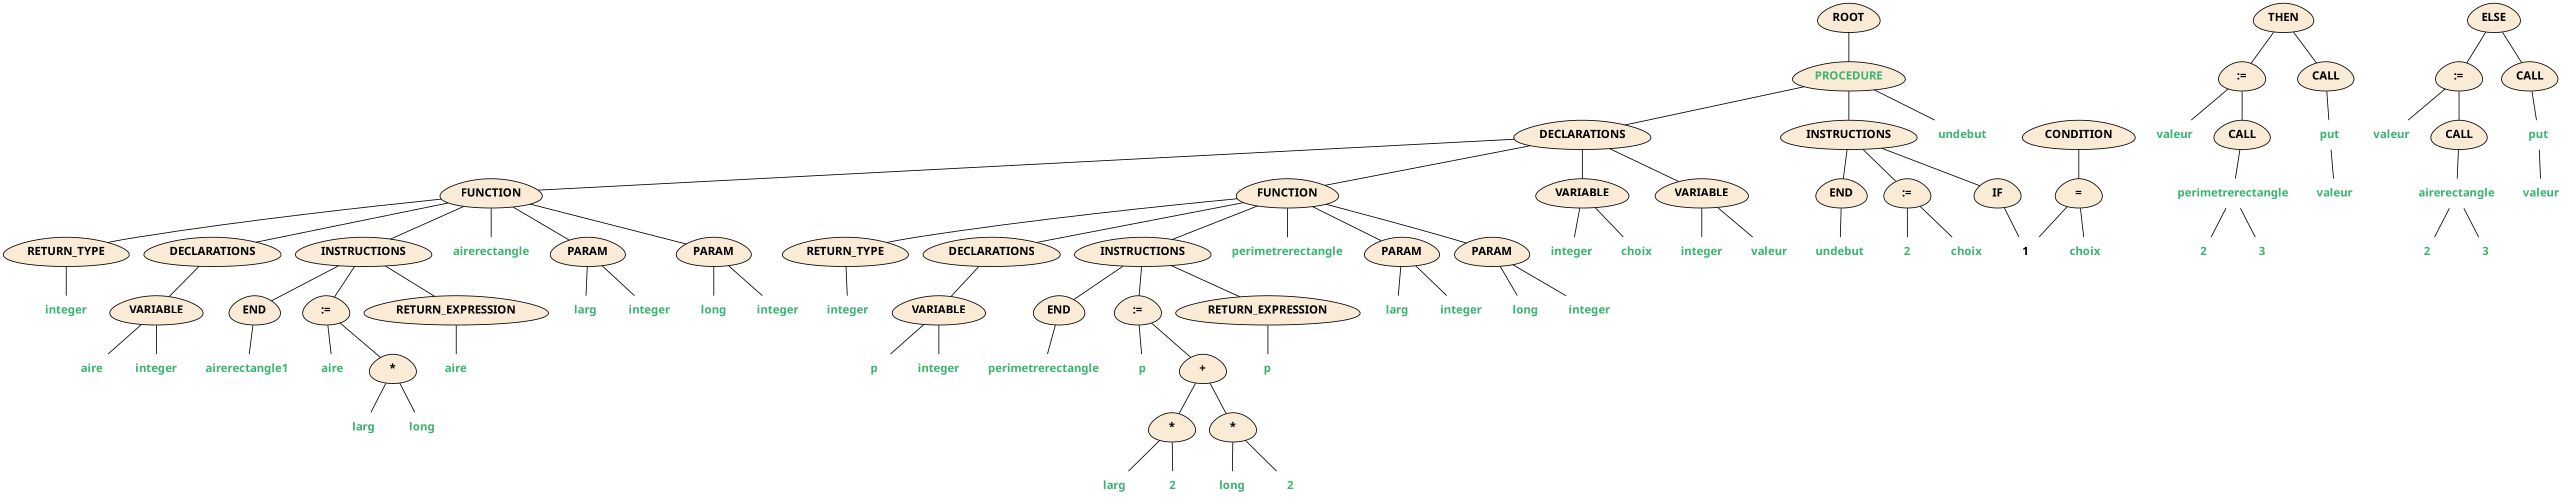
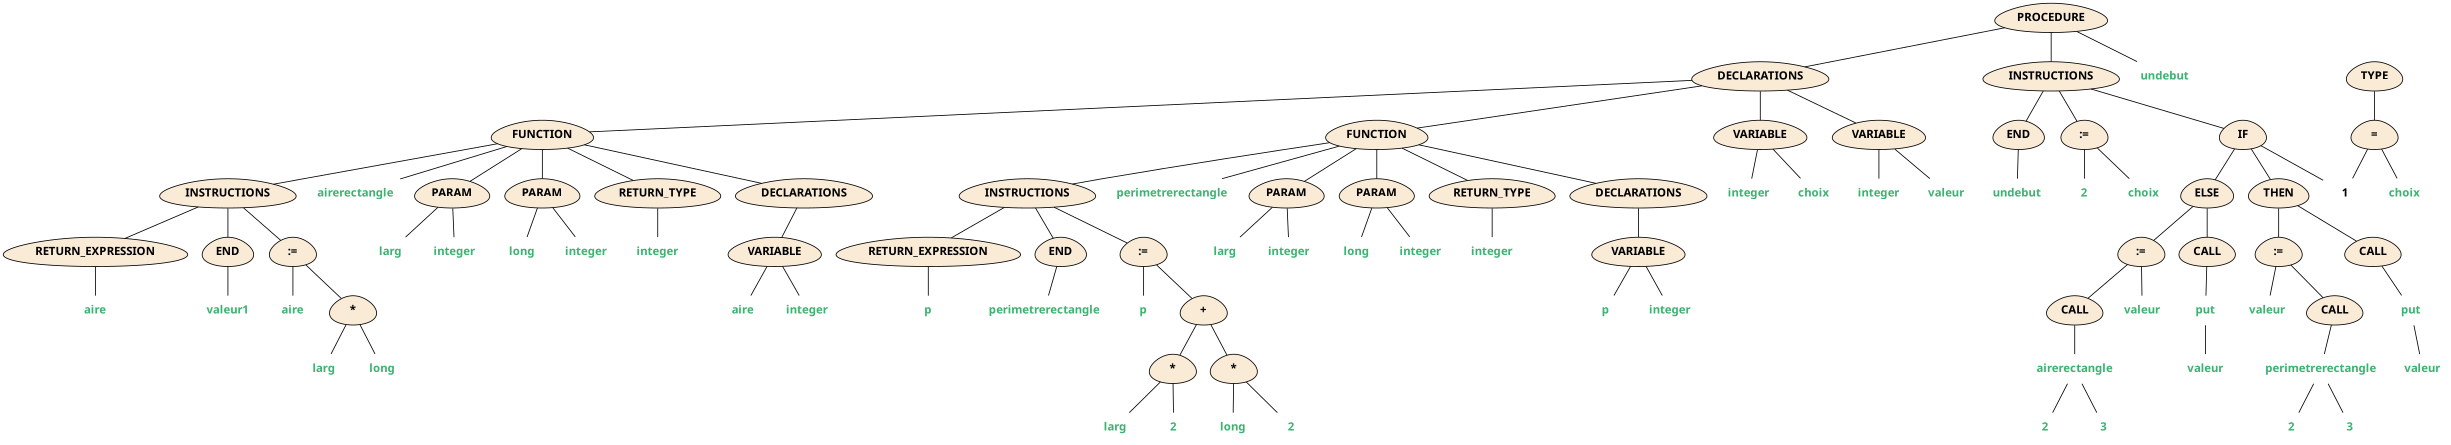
node "ROOT": removed
node "PROCEDURE": fontcolor mediumseagreen -> black
node "CONDITION": label "CONDITION" -> "TYPE"
edge "IF" -- "ELSE": added
edge "IF" -- "THEN": added
node "airerectangle1": label "airerectangle1" -> "valeur1"
